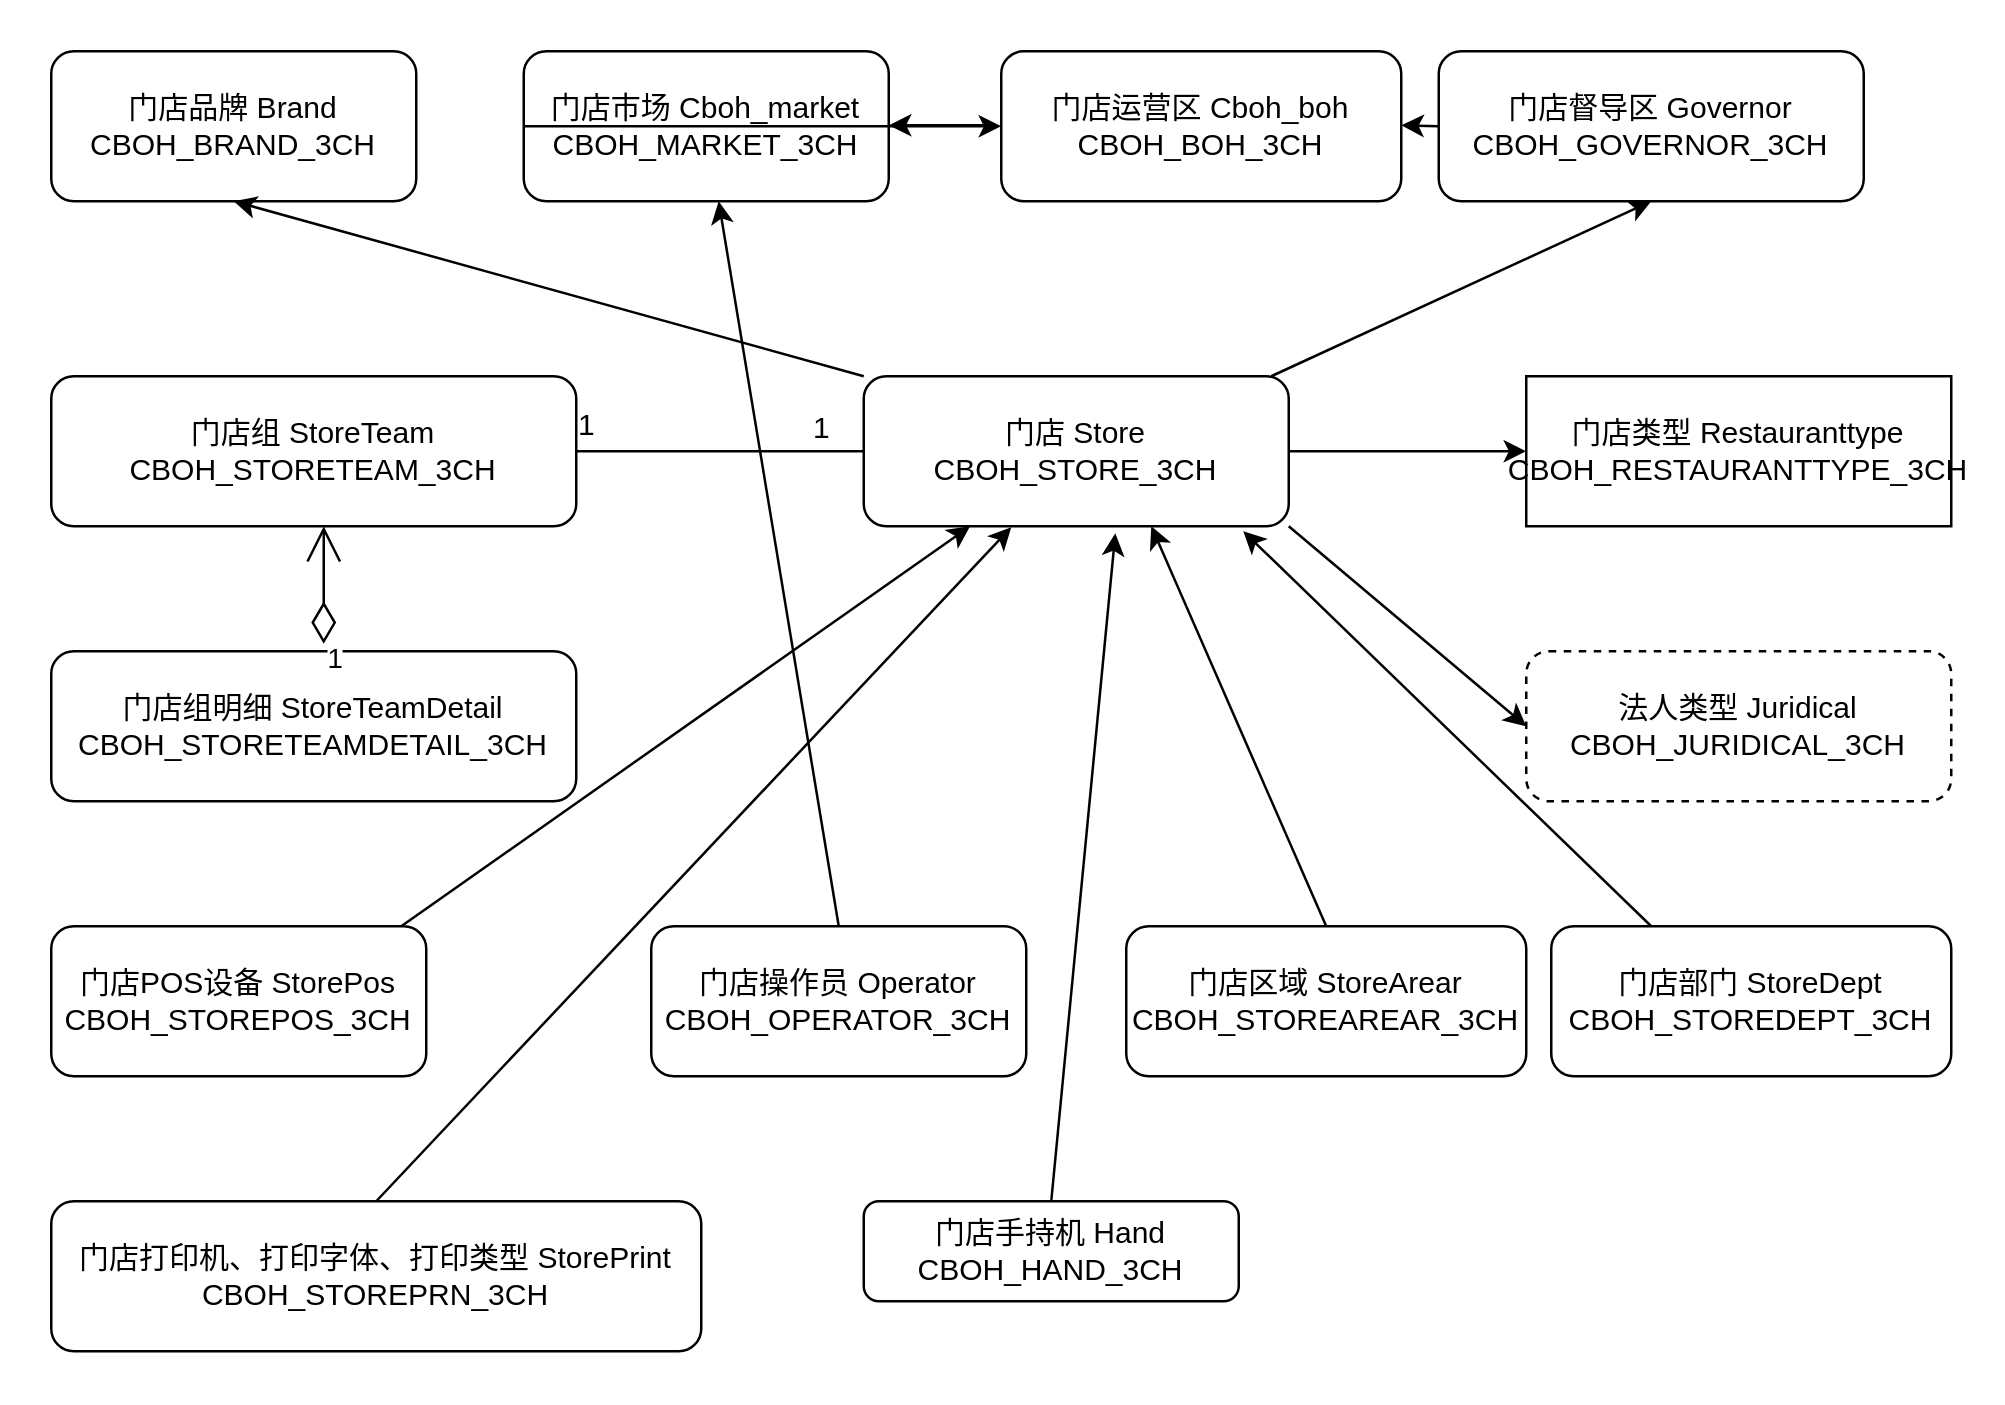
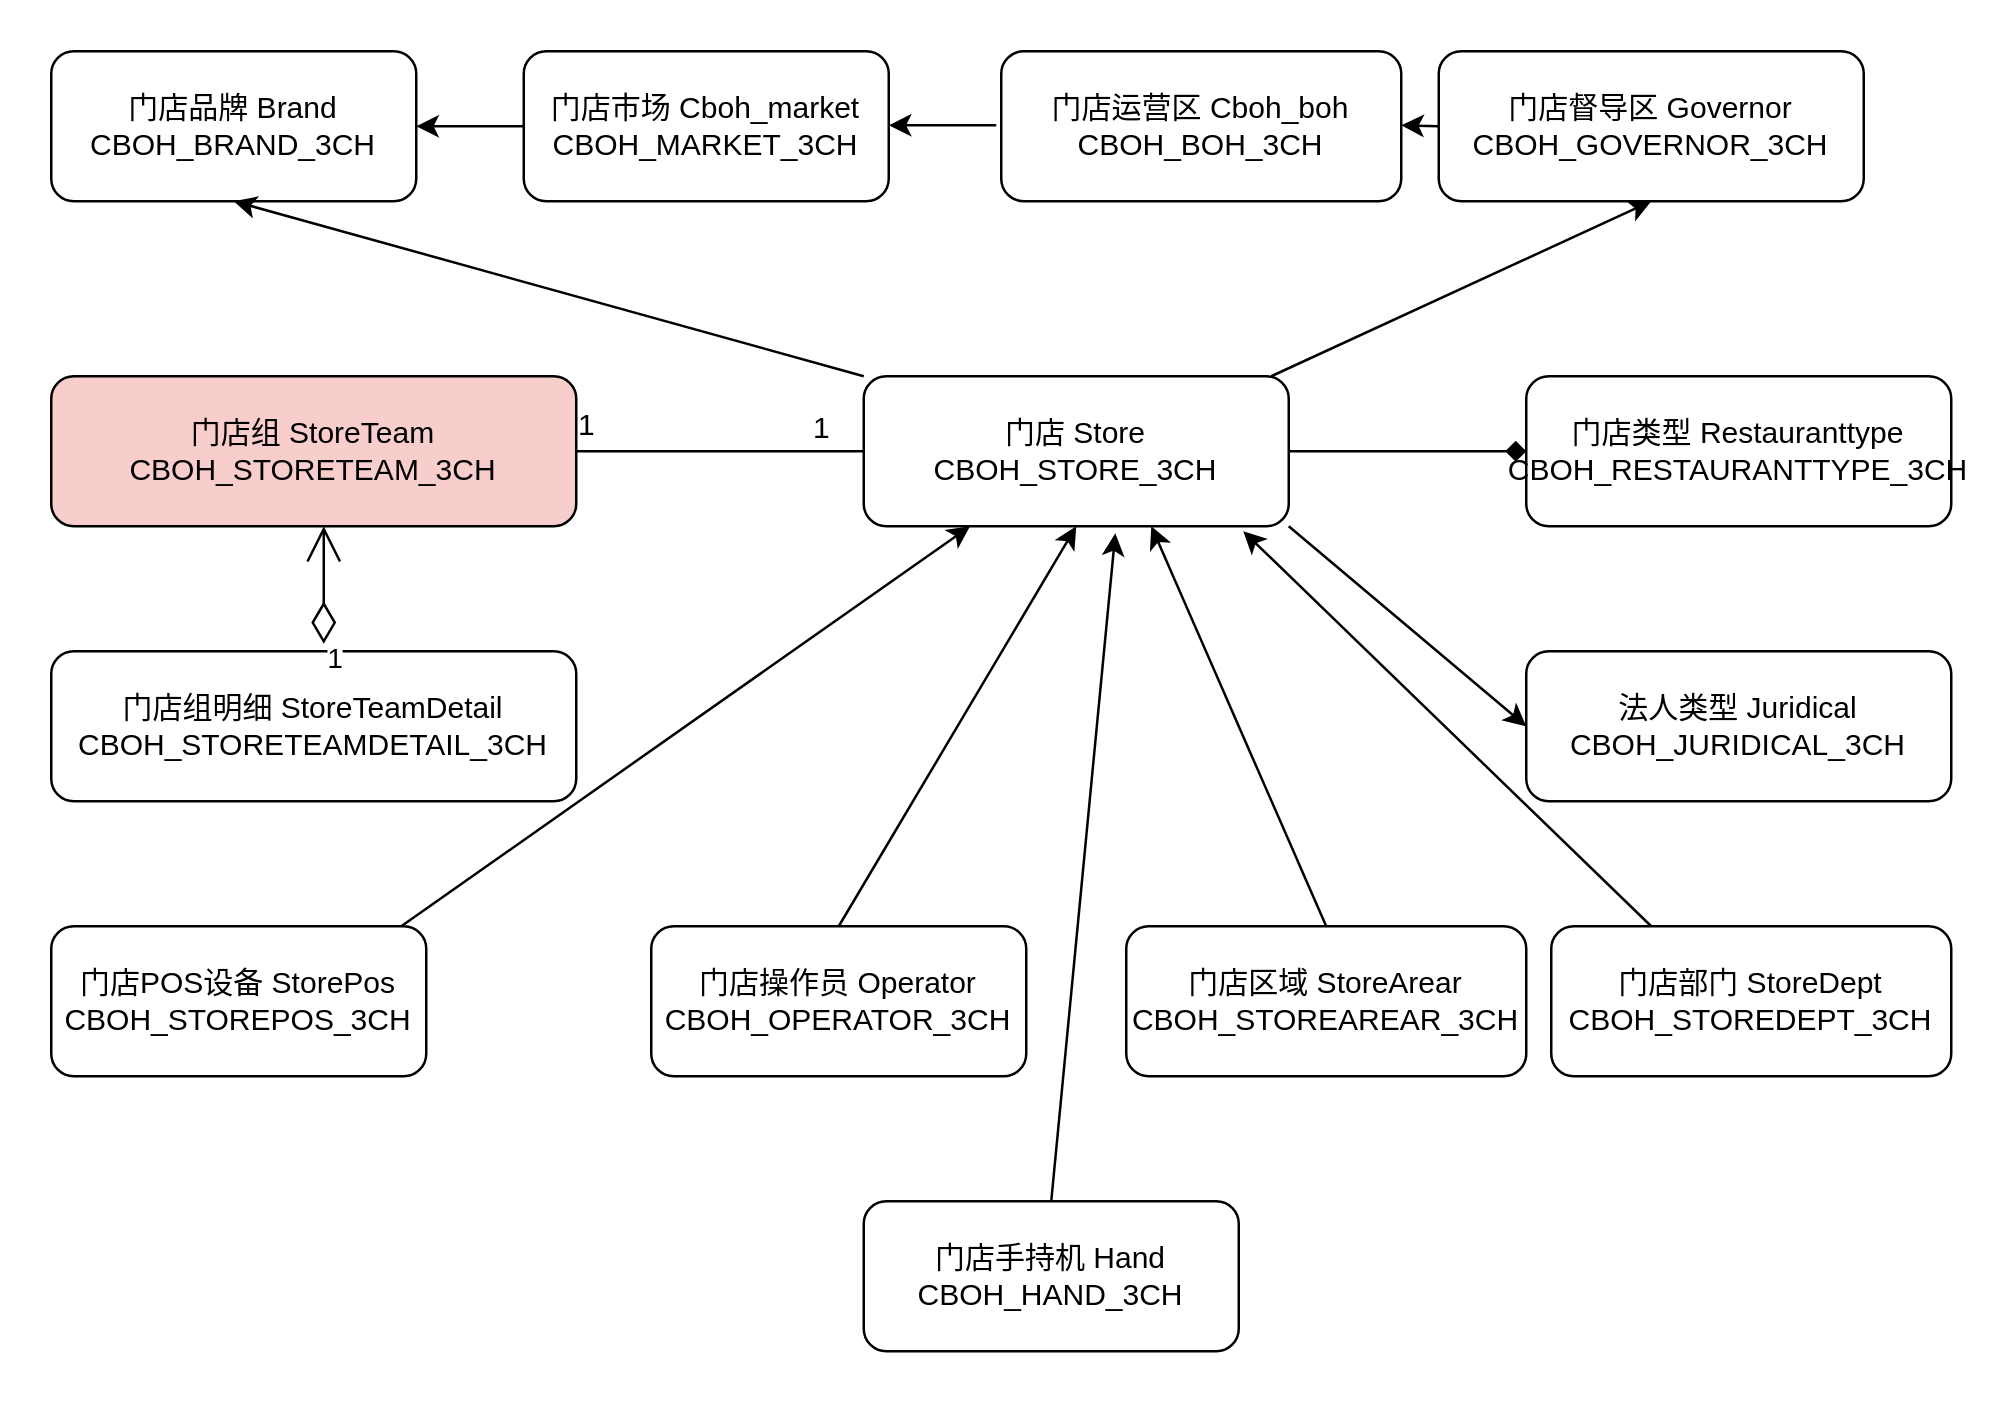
edge "门店市场 Cboh_market CBOH_MARKET_3CH" -> "门店运营区 Cboh_boh CBOH_BOH_3CH": now "门店市场 Cboh_market CBOH_MARKET_3CH" -> "门店品牌 Brand CBOH_BRAND_3CH"
node "门店组 StoreTeam CBOH_STORETEAM_3CH": fillcolor #ffffff -> #f8cecc
edge "门店 Store CBOH_STORE_3CH" -> "门店类型 Restauranttype CBOH_RESTAURANTTYPE_3CH": arrowhead classic -> diamond
node "门店类型 Restauranttype CBOH_RESTAURANTTYPE_3CH": shape rectangle -> rounded rectangle
edge "门店操作员 Operator CBOH_OPERATOR_3CH" -> "门店市场 Cboh_market CBOH_MARKET_3CH": now "门店操作员 Operator CBOH_OPERATOR_3CH" -> "门店 Store CBOH_STORE_3CH"
node "法人类型 Juridical CBOH_JURIDICAL_3CH": style dashed -> solid
edge "门店打印机、打印字体、打印类型 StorePrint CBOH_STOREPRN_3CH" -> "门店 Store CBOH_STORE_3CH": removed
node "门店手持机 Hand CBOH_HAND_3CH": size 375x100 -> 375x150
node "门店打印机、打印字体、打印类型 StorePrint CBOH_STOREPRN_3CH": removed
